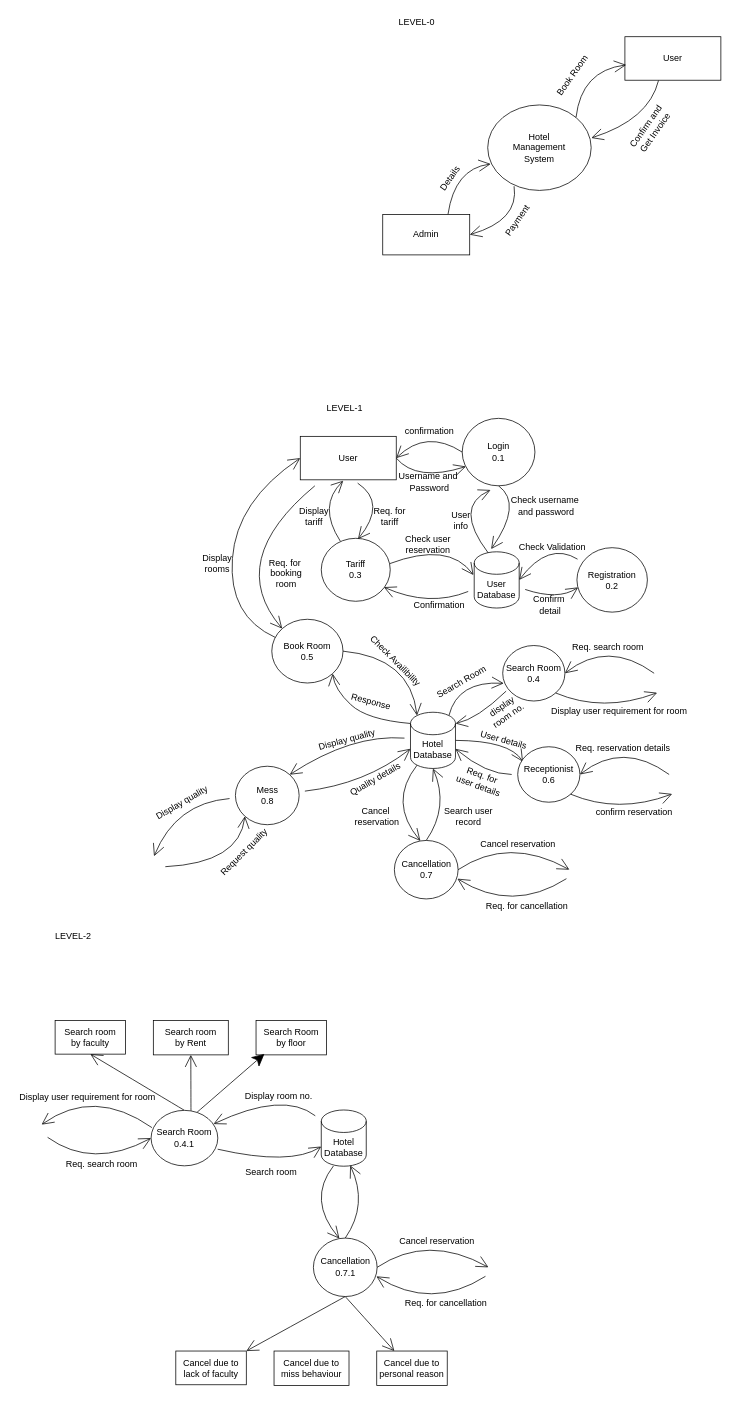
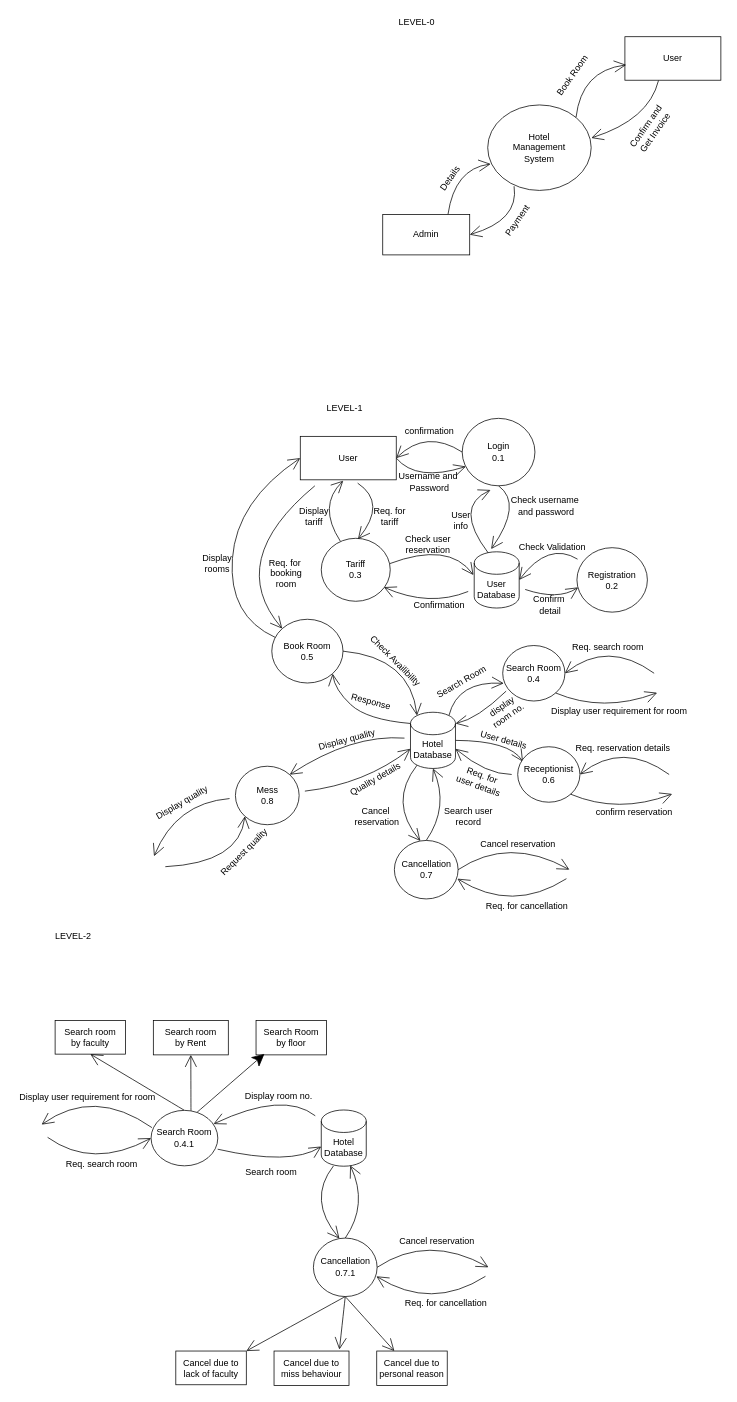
edge "Cancellation 0.7.1" -> "Cancel due to miss behaviour": added
